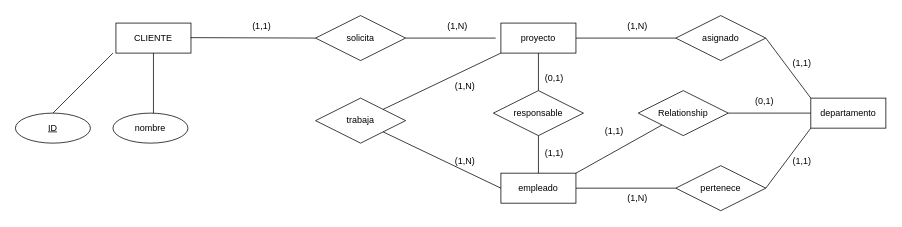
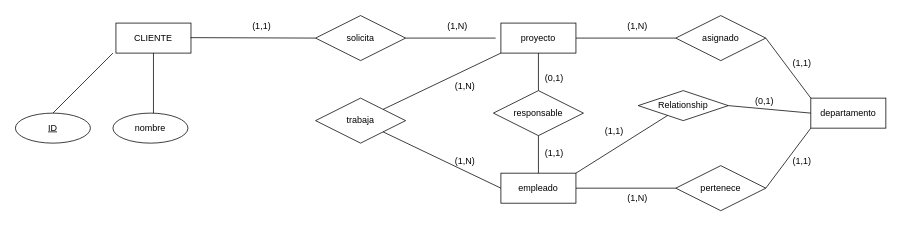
node "Relationship": size 90x45 -> 90x30
